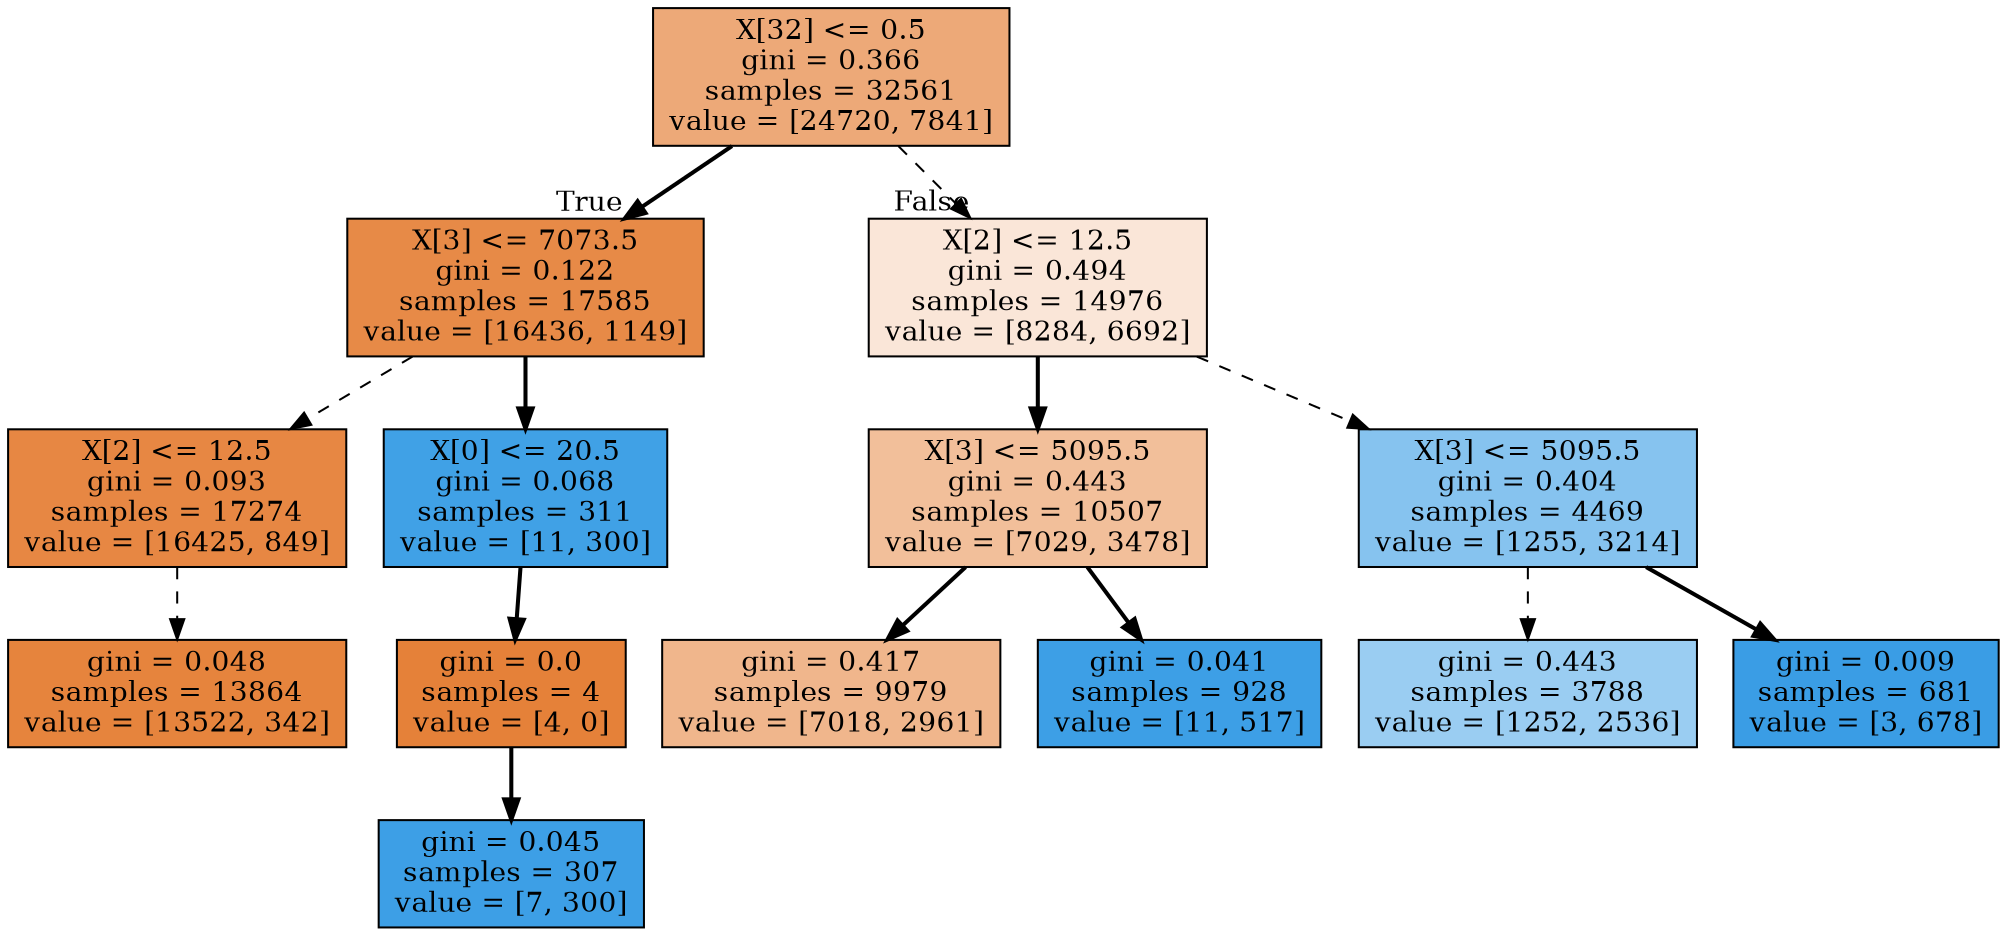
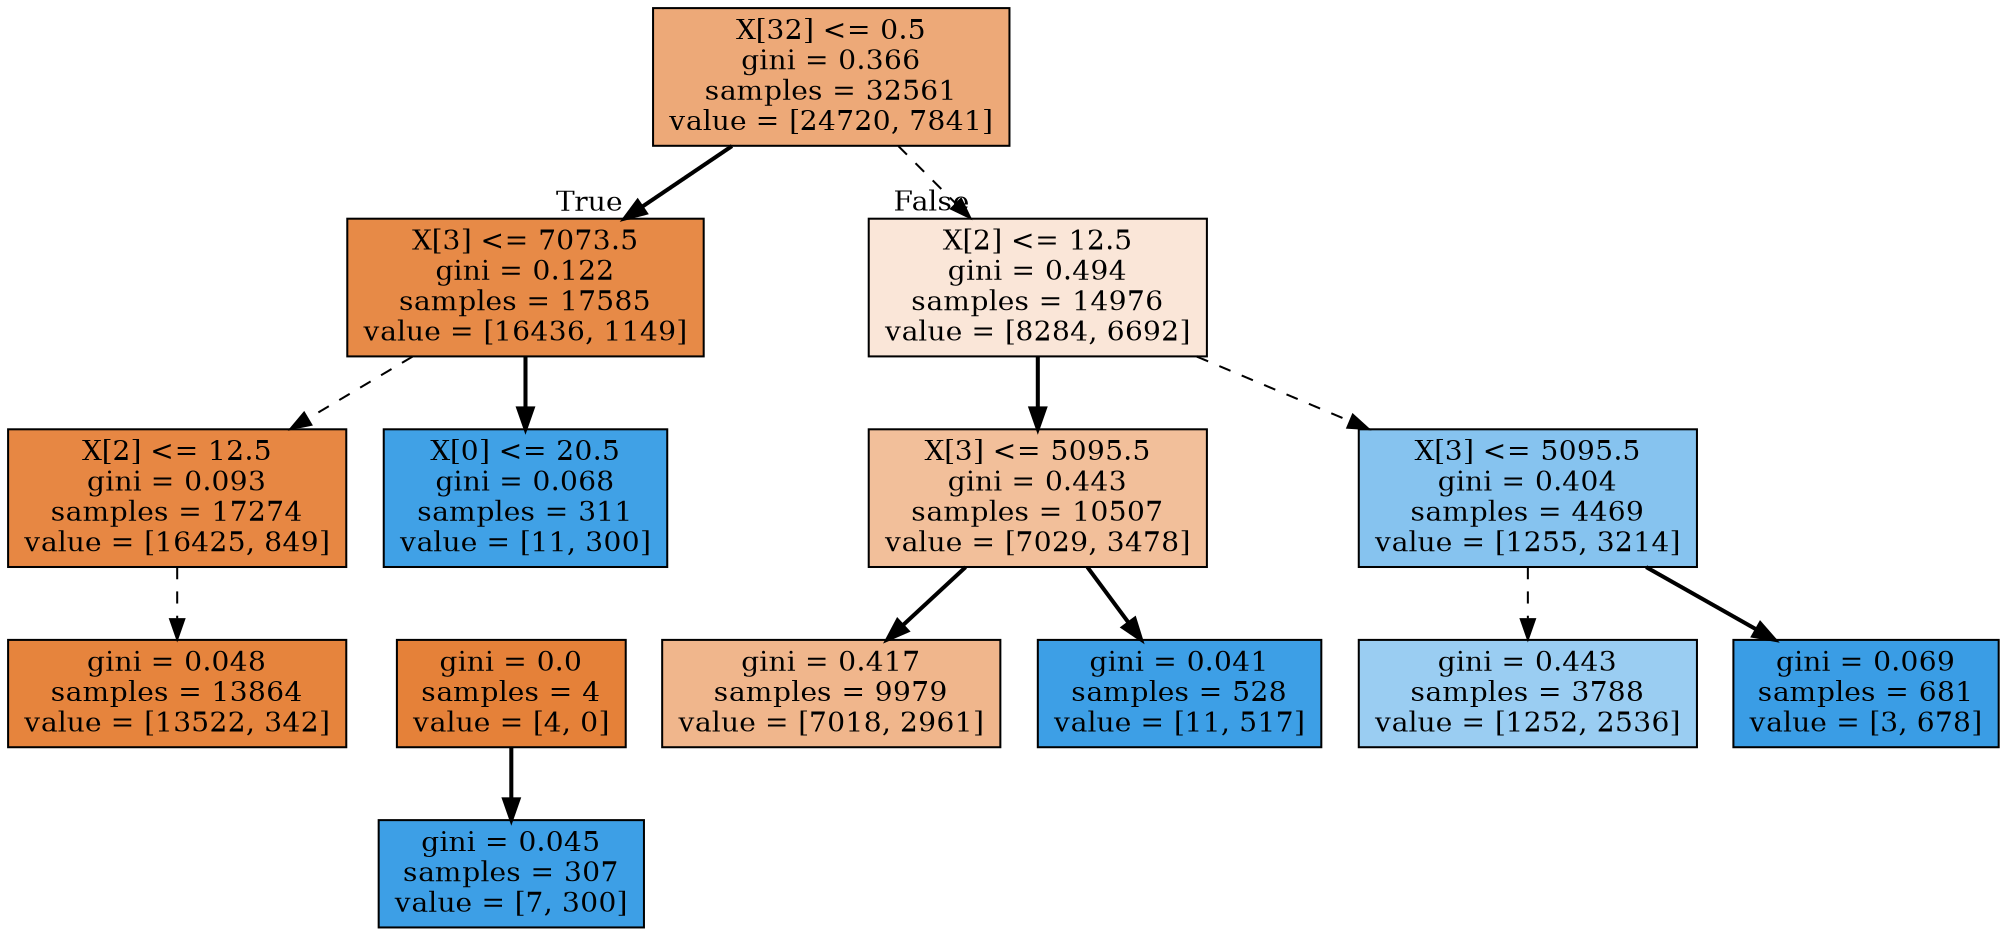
edge "X[0] <= 20.5 gini = 0.068 samples = 311 value = [11, 300]" -> "gini = 0.0 samples = 4 value = [4, 0]": removed
node "gini = 0.041 samples = 928 value = [11, 517]": label "gini = 0.041 samples = 928 value = [11, 517]" -> "gini = 0.041 samples = 528 value = [11, 517]"
node "gini = 0.009 samples = 681 value = [3, 678]": label "gini = 0.009 samples = 681 value = [3, 678]" -> "gini = 0.069 samples = 681 value = [3, 678]"
